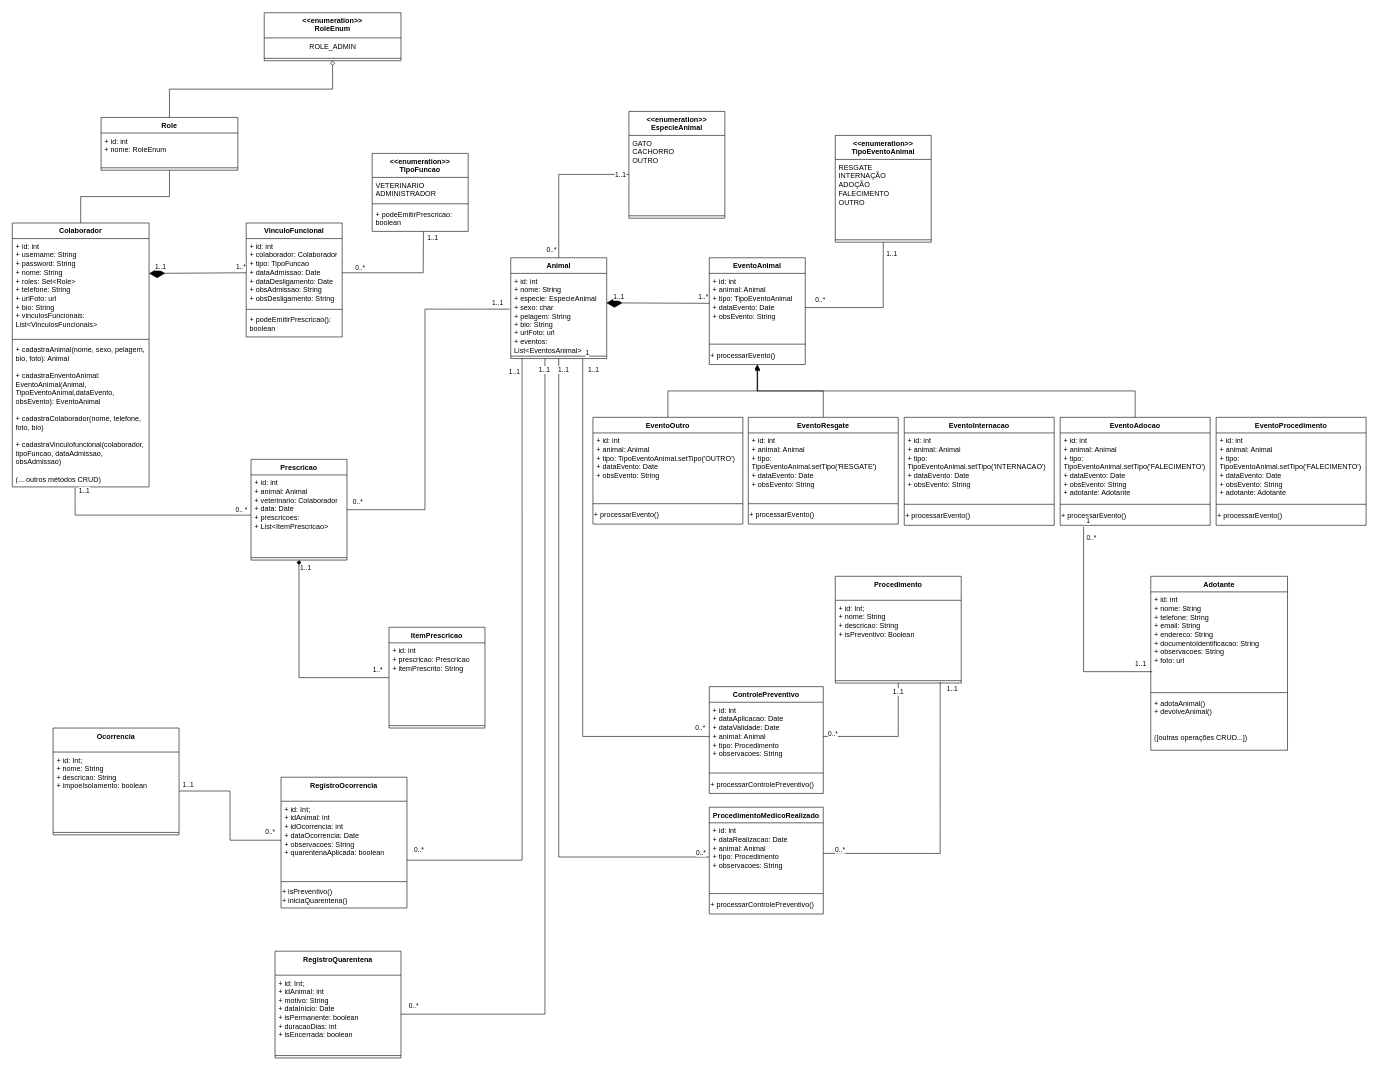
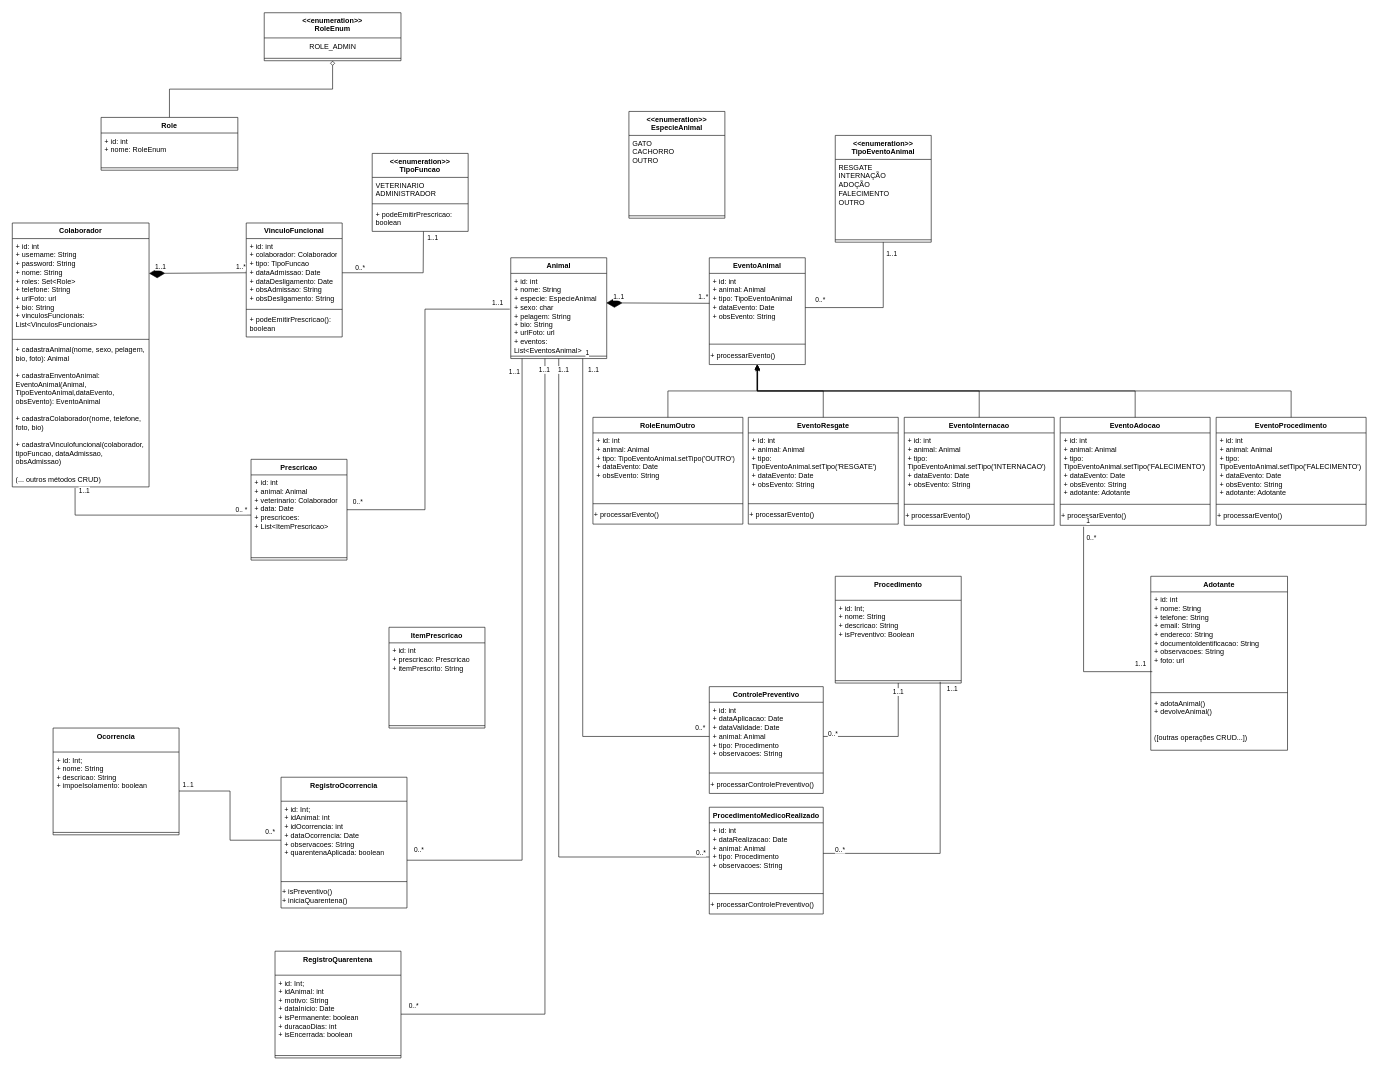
edge "GATO CACHORRO OUTRO" -- "Animal": removed, labels "1..1", "0..*"
edge "Role" -- "Colaborador": removed
edge "EventoProcedimento" -> "EventoAnimal": added
edge "EventoInternacao" -> "EventoAnimal": added
node "EventoOutro": label "EventoOutro" -> "RoleEnumOutro"
edge "ItemPrescricao" -> "Prescricao": removed, labels "1..*", "1..1"
